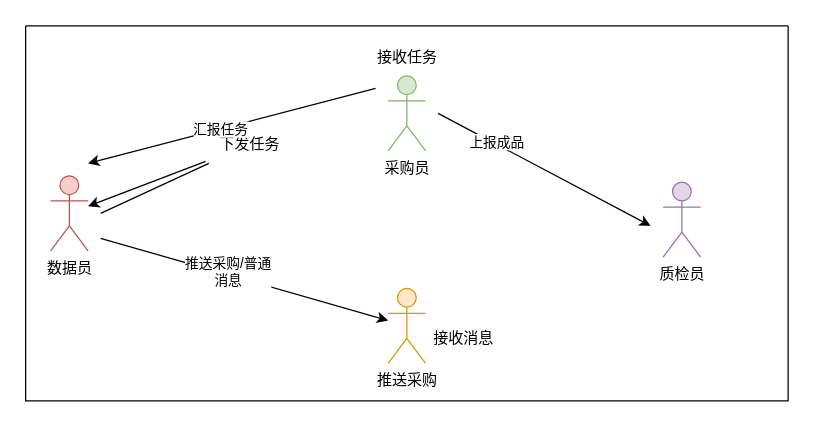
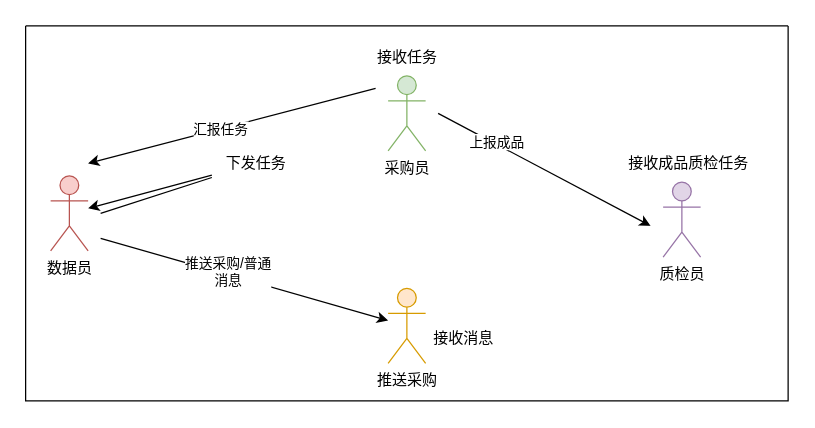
node "下发任务": moved (249, 144) -> (256, 163)
node "接收成品质检任务": added
